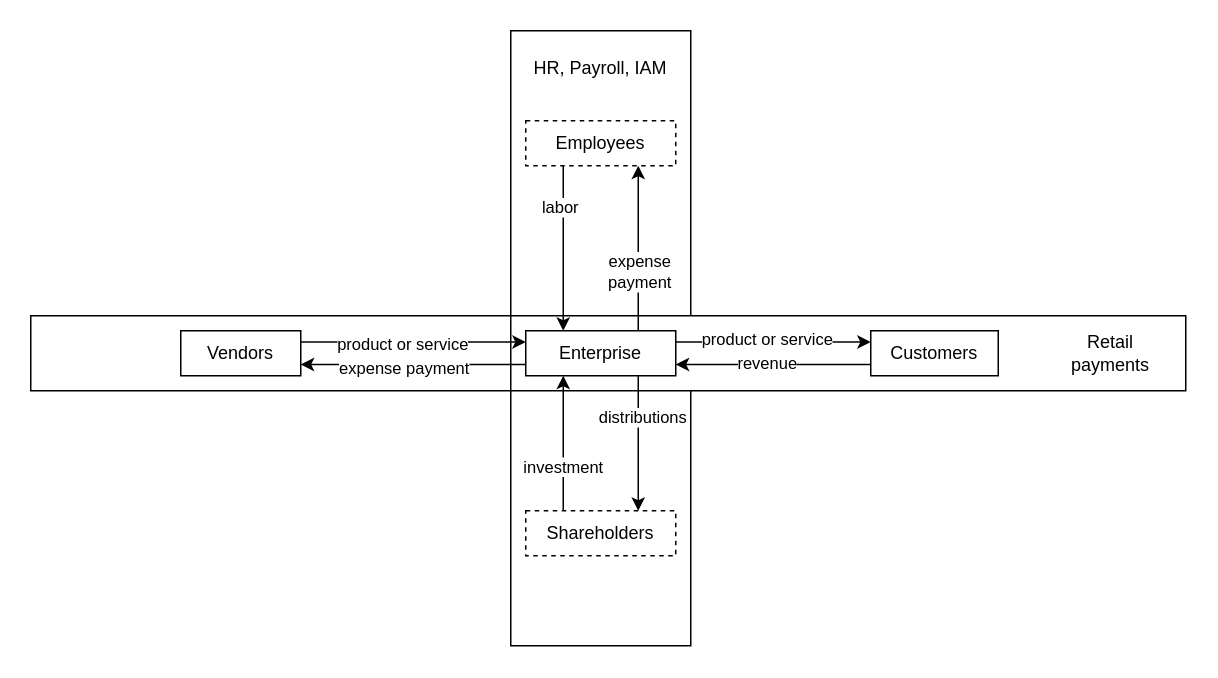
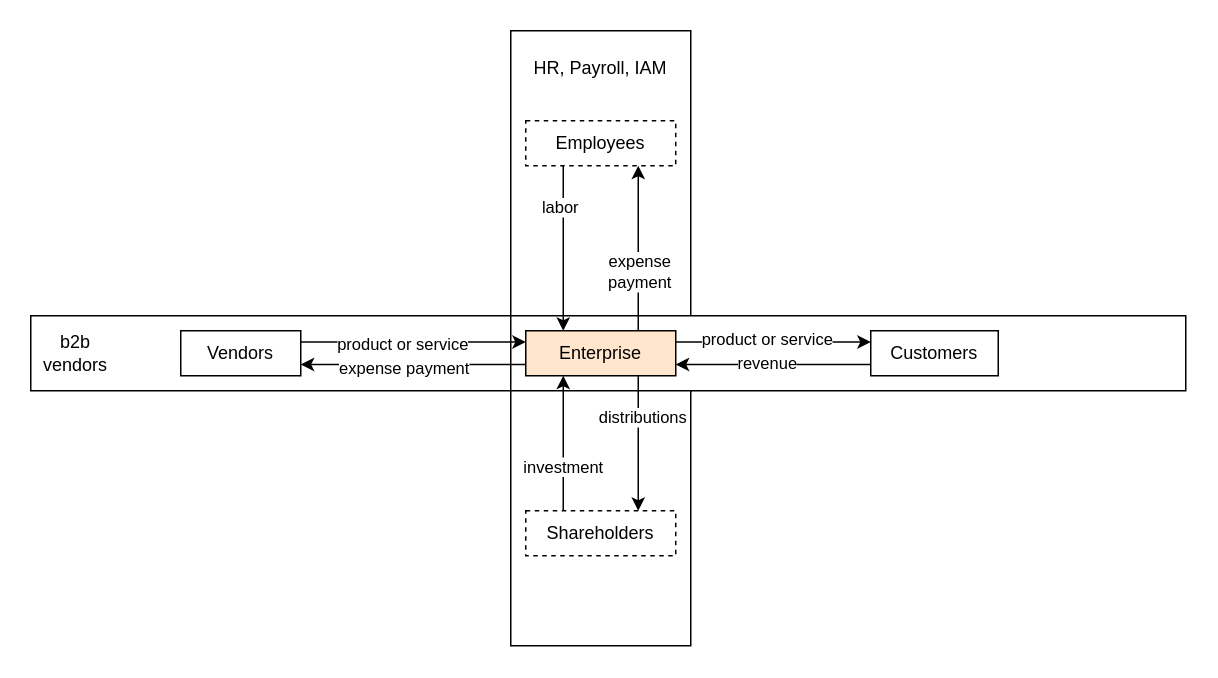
node "b2b vendors": added
node "Enterprise": fillcolor #ffffff -> #ffe6cc
node "Retail payments": removed
